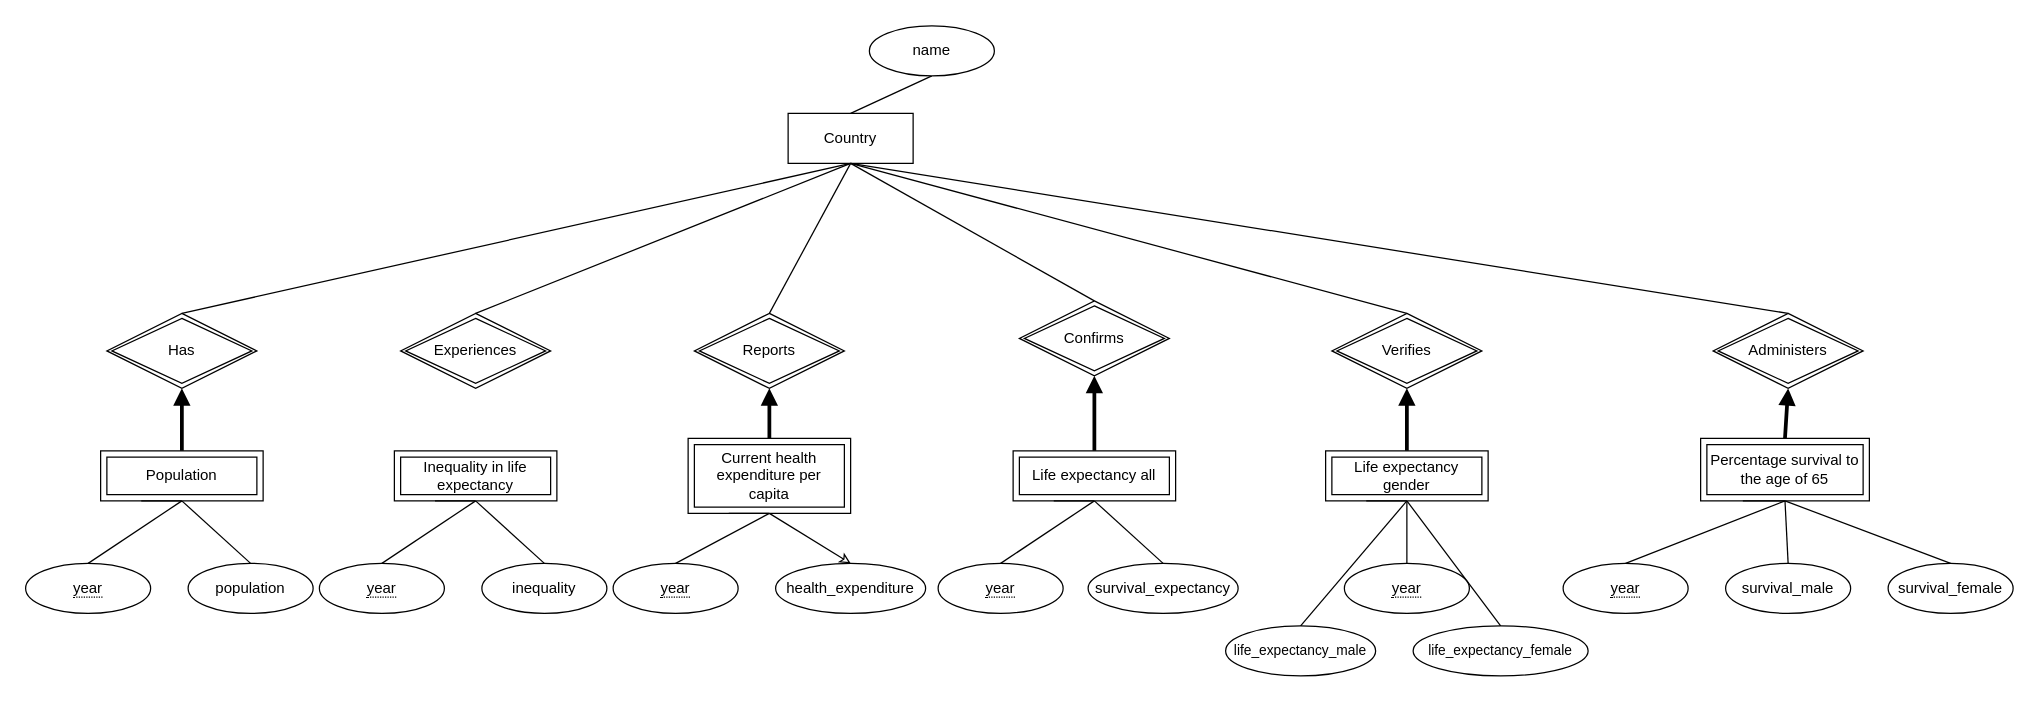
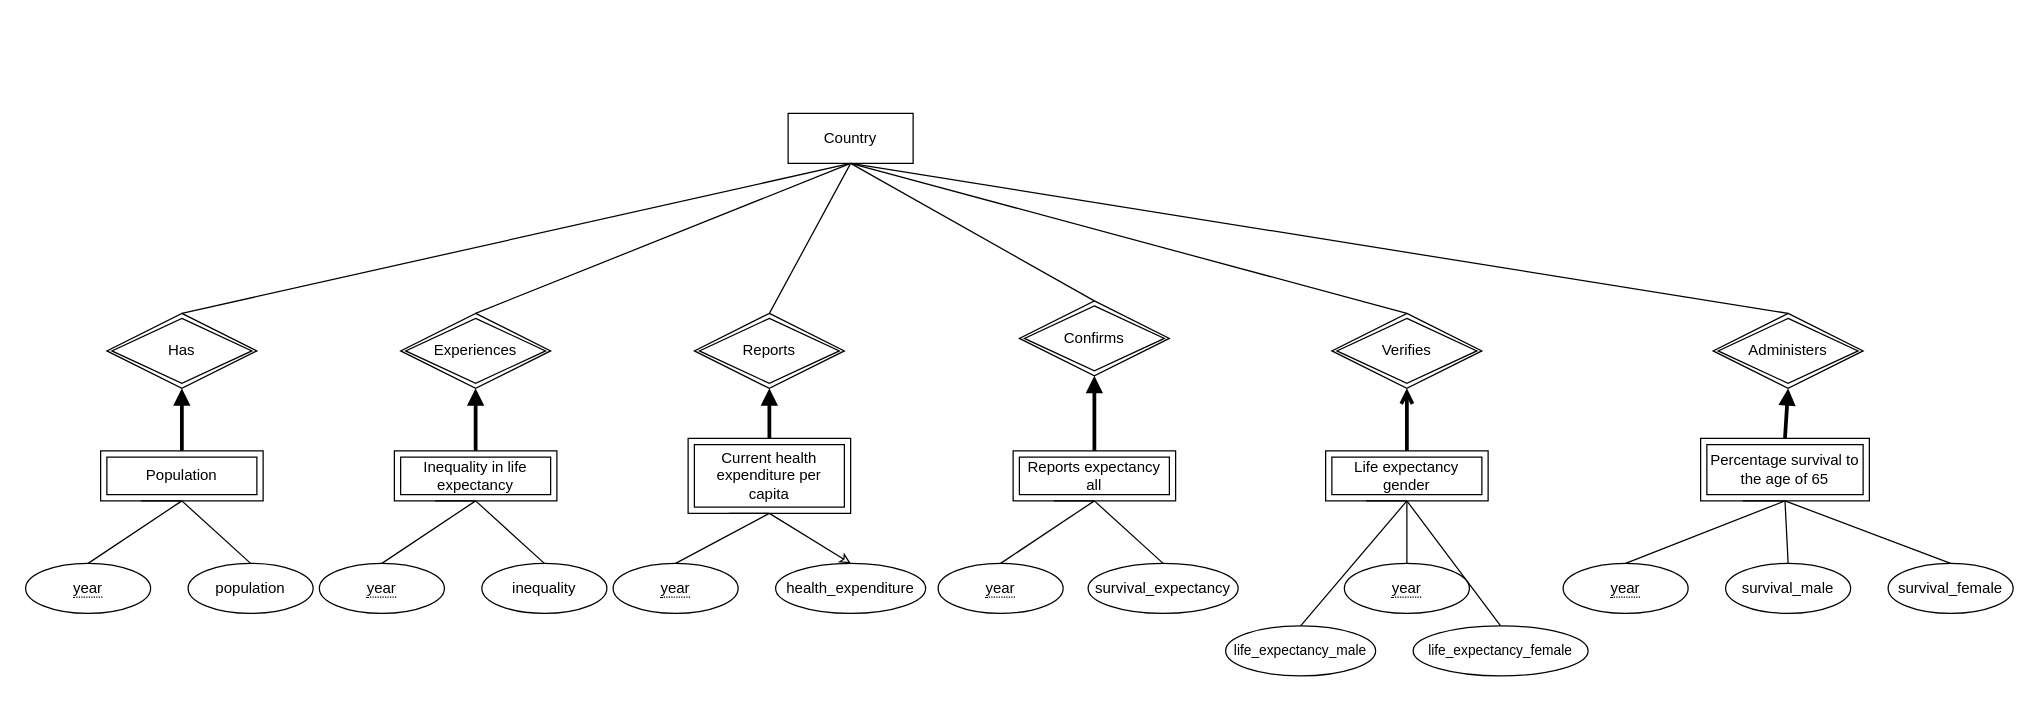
node "name": removed
edge "name" -- "Country": removed
edge "Life expectancy gender" -> "Verifies": arrowhead block -> open
edge "Inequality in life expectancy" -> "Experiences": added
node "Life expectancy all": label "Life expectancy all" -> "Reports expectancy all"
